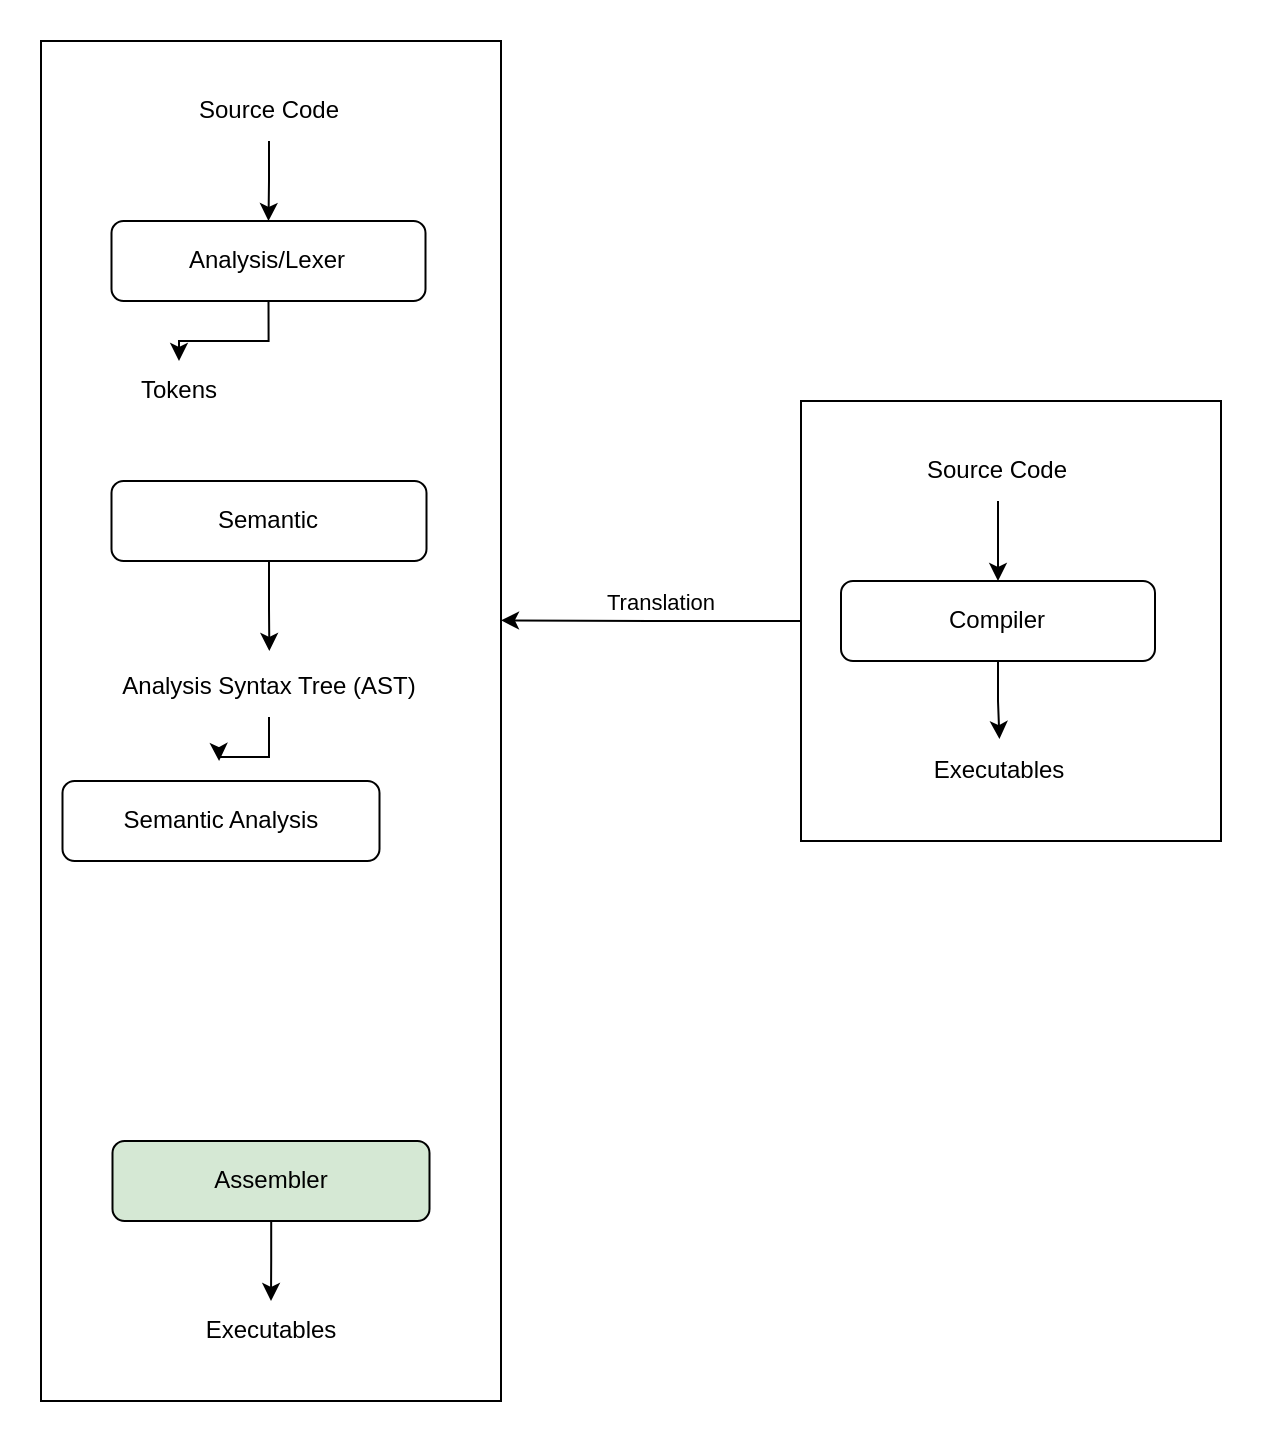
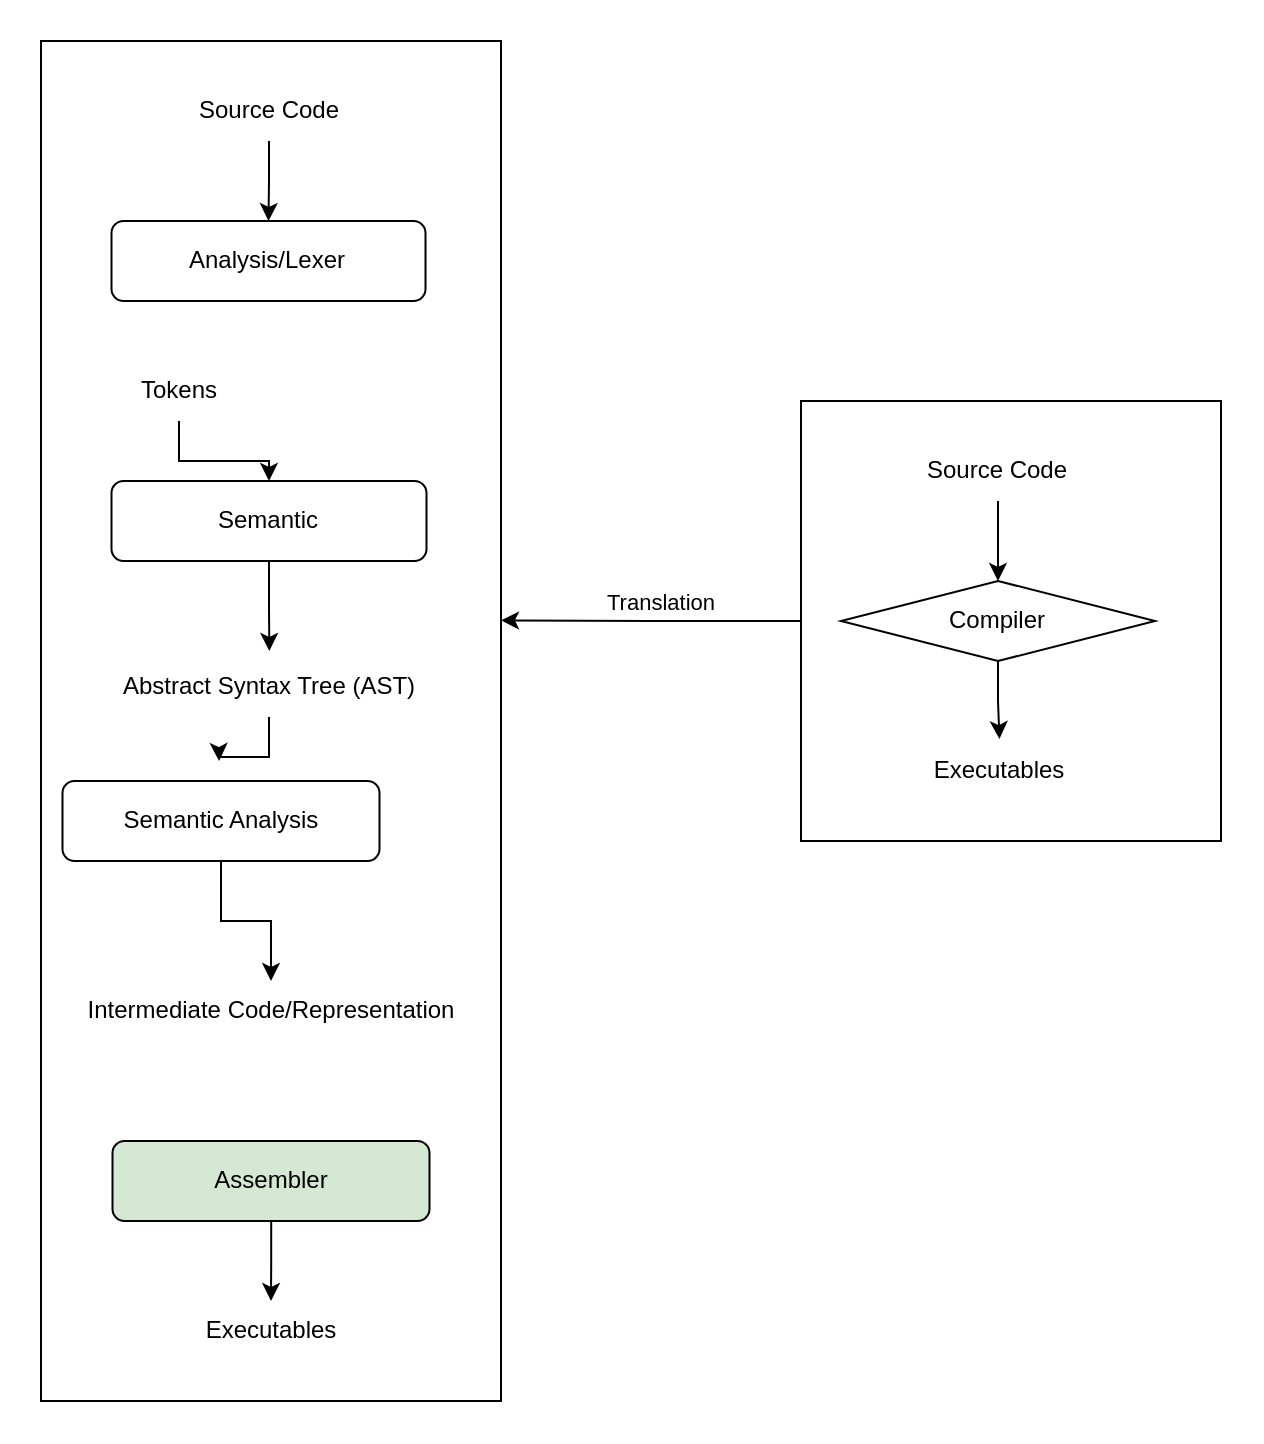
edge "Analysis/Lexer" -> "Tokens": removed
edge "Tokens" -> "Semantic": added
node "Compiler": shape rounded rectangle -> diamond
node "Analysis Syntax Tree (AST)": label "Analysis Syntax Tree (AST)" -> "Abstract Syntax Tree (AST)"
edge "Semantic Analysis" -> "Intermediate Code/Representation": added
node "Intermediate Code/Representation": added
